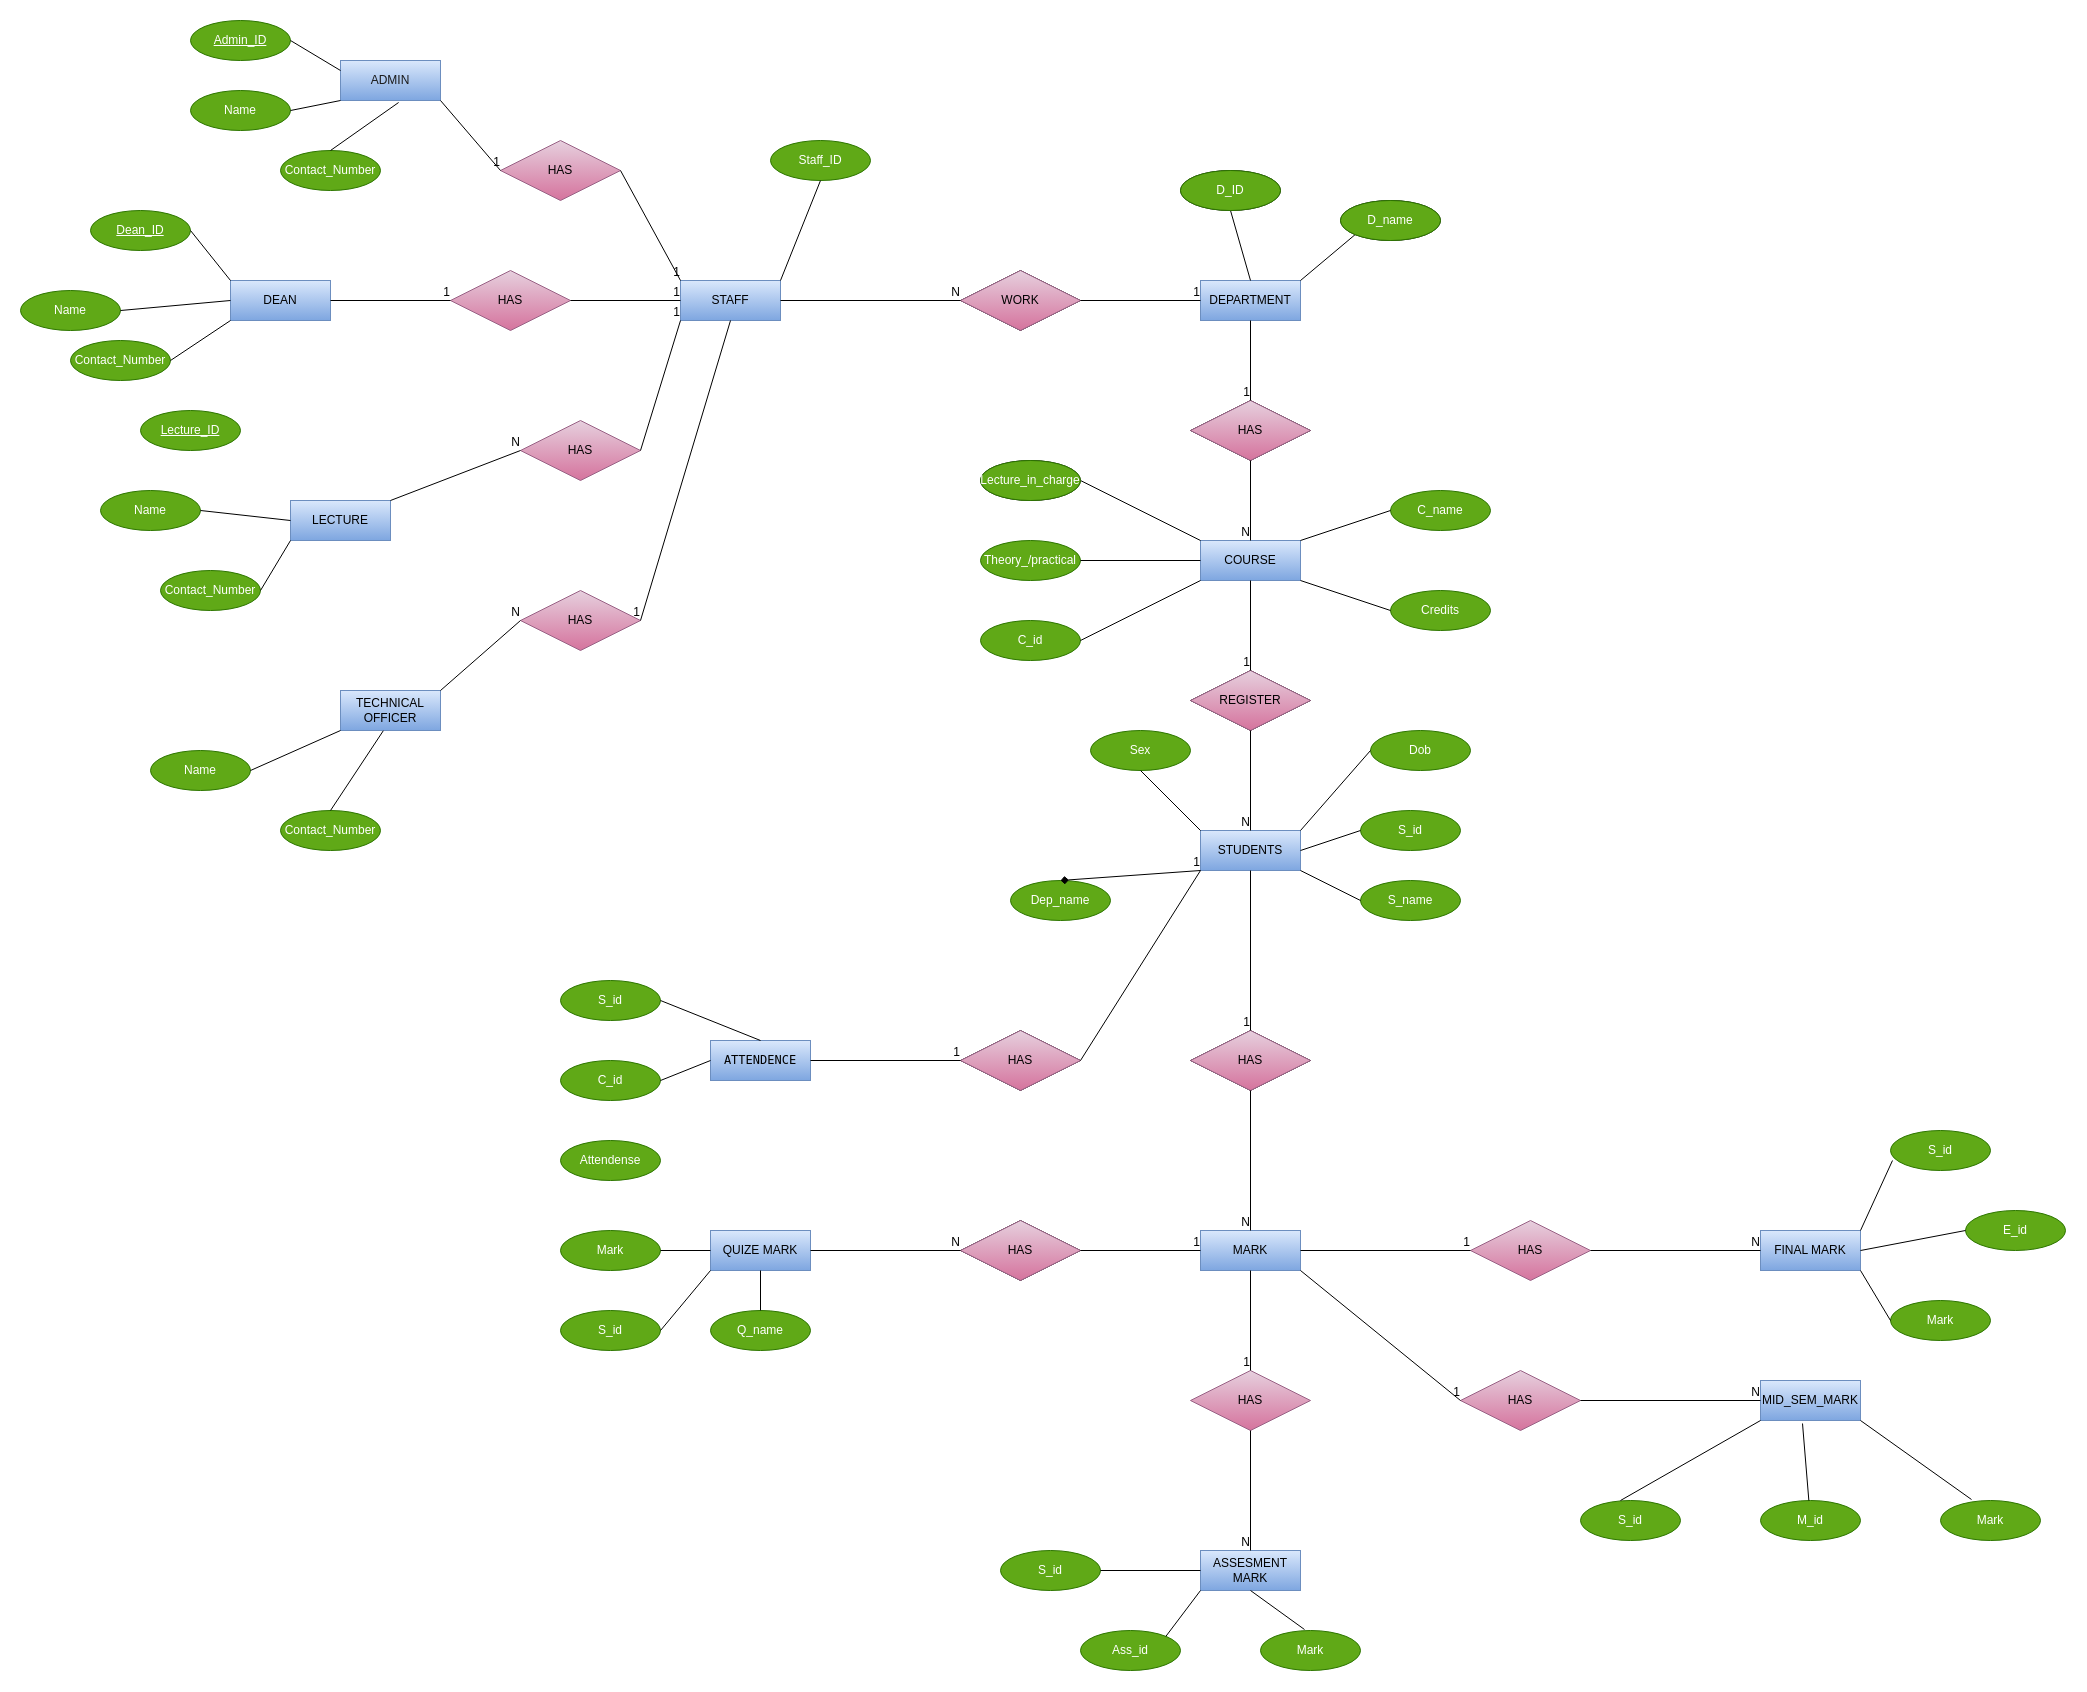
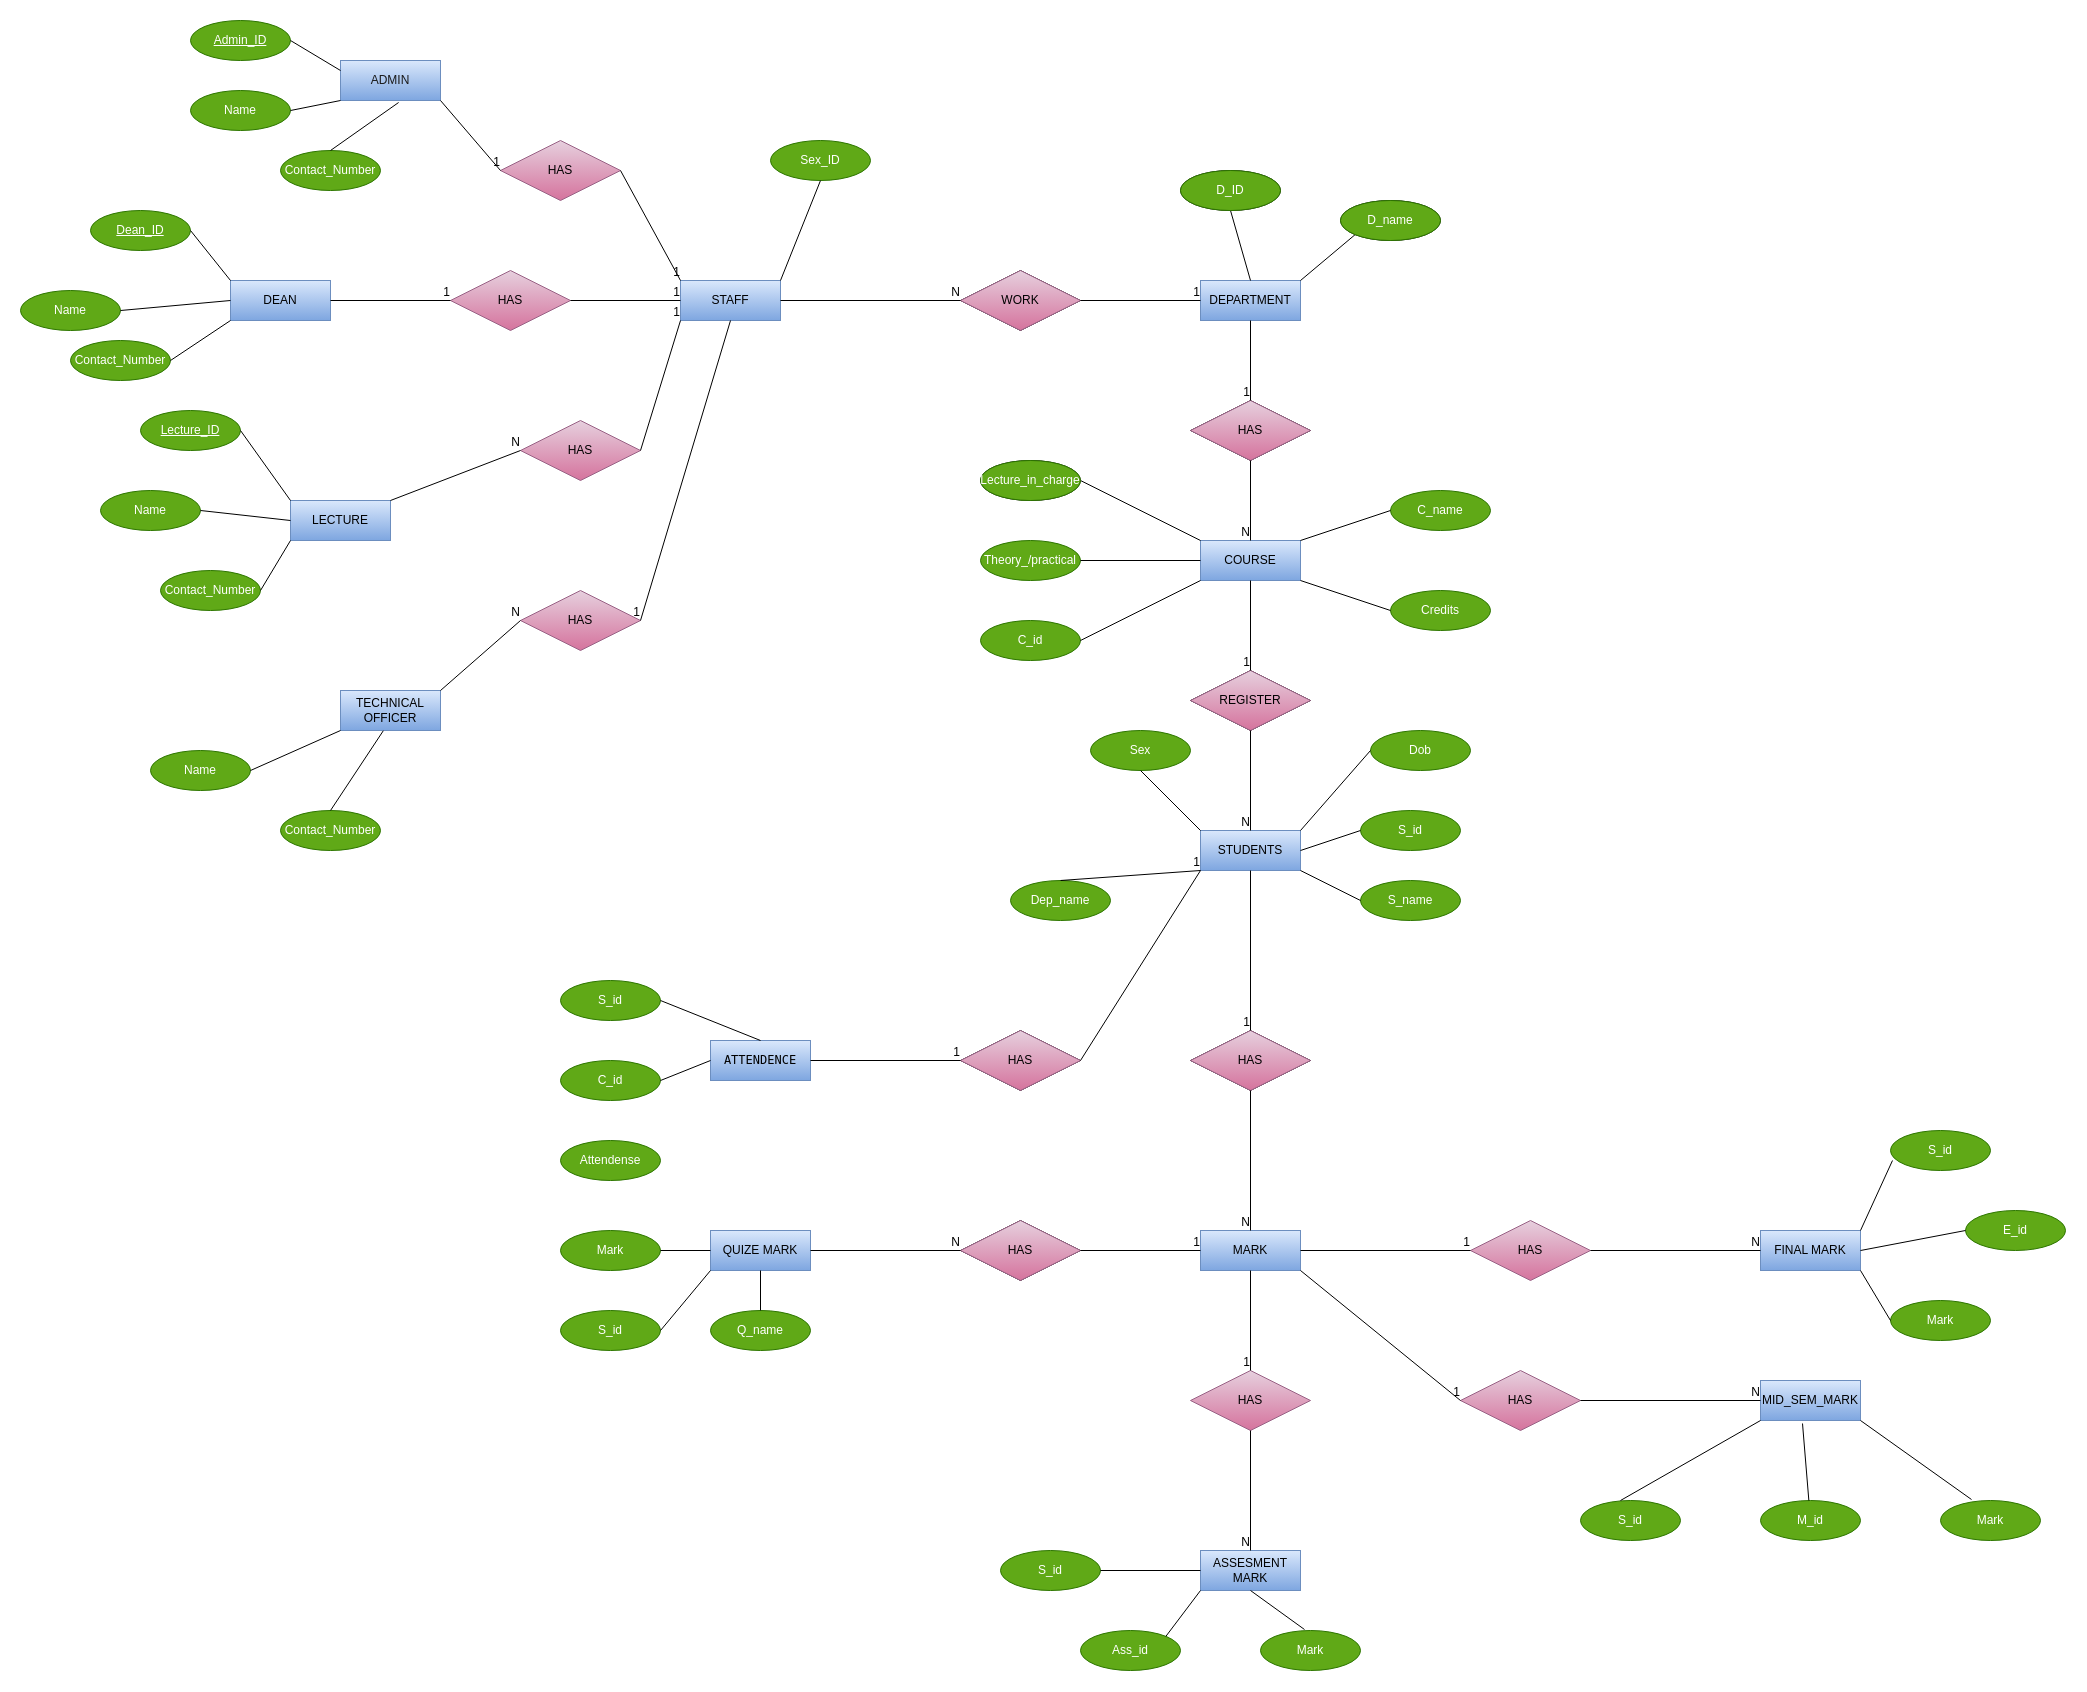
node "Staff_ID": label "Staff_ID" -> "Sex_ID"
edge "Lecture_ID" -- "LECTURE": added
edge "STUDENTS" -> "Dep_name": arrowhead diamond -> none
